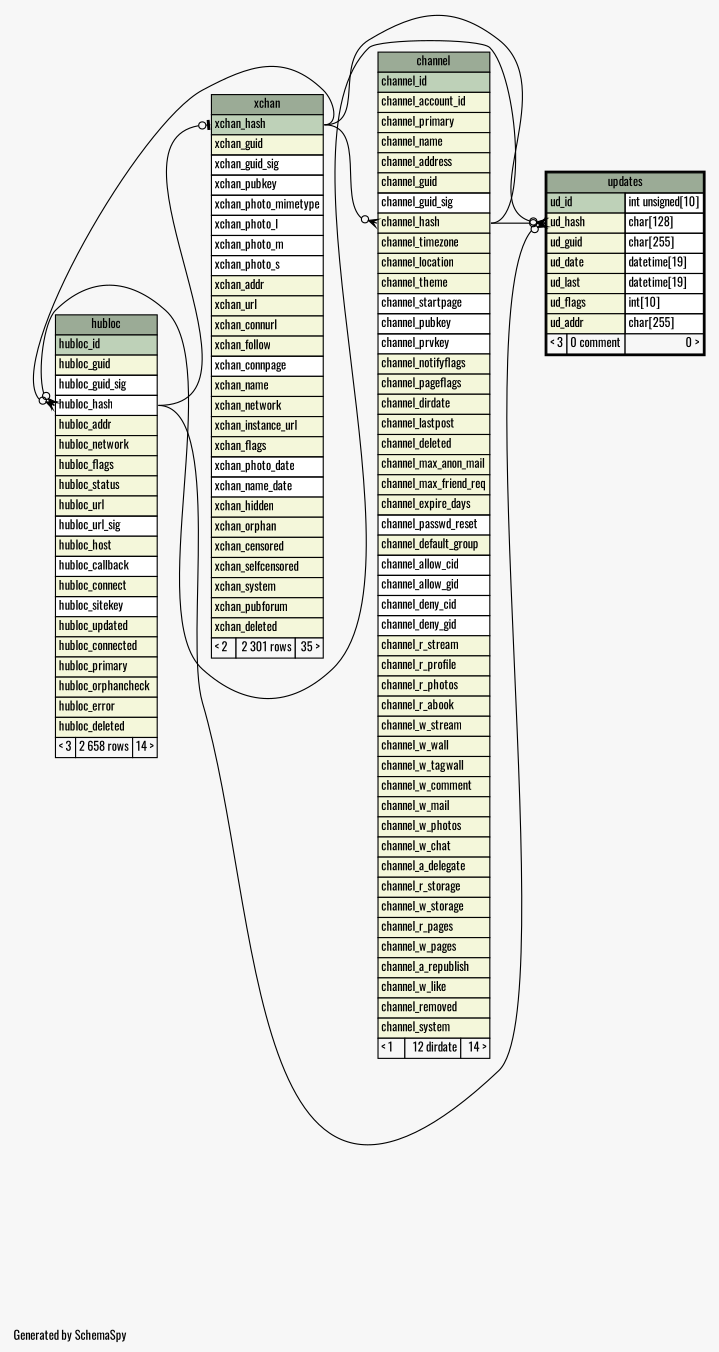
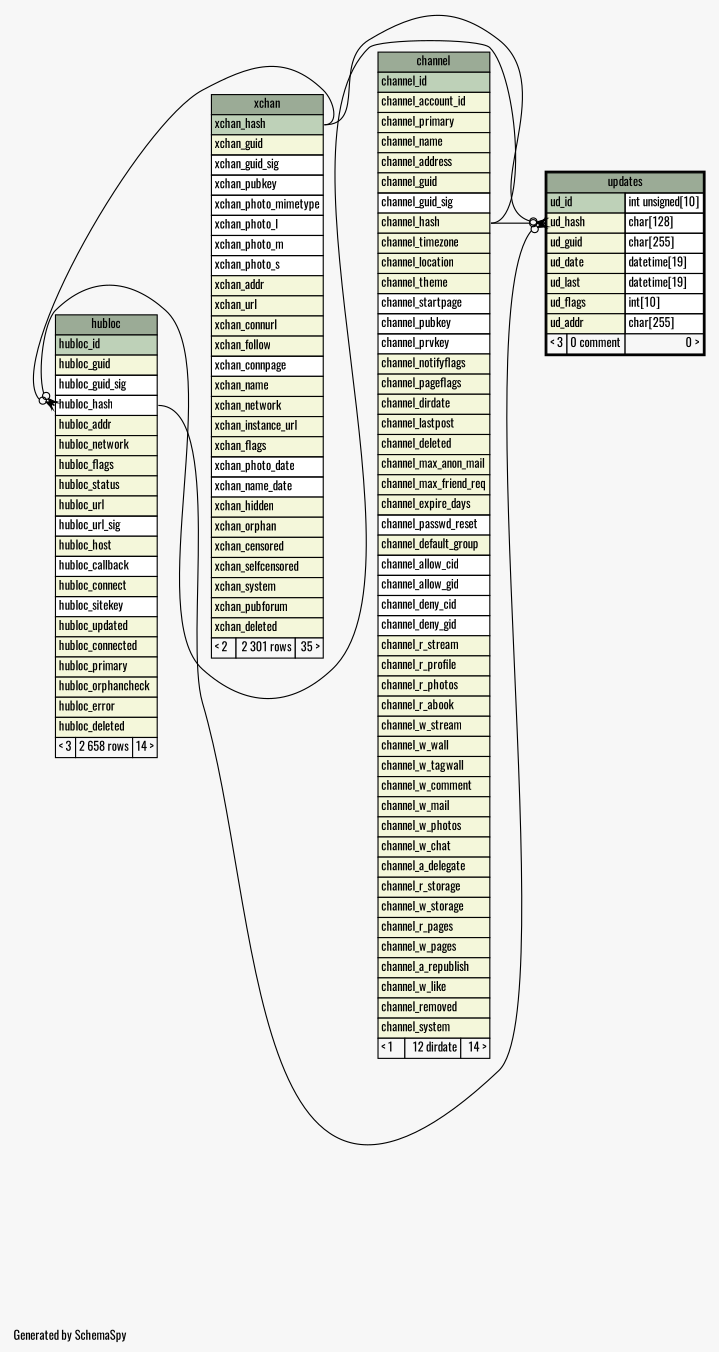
edge "xchan" -> "channel": removed
edge "hubloc" -> "xchan": removed
